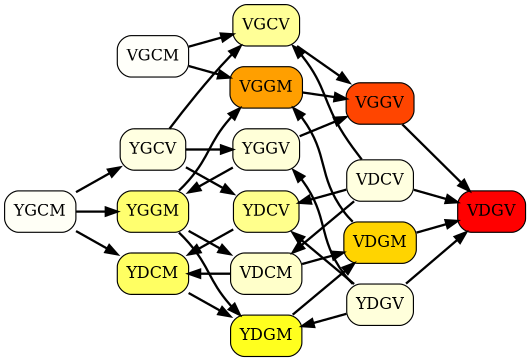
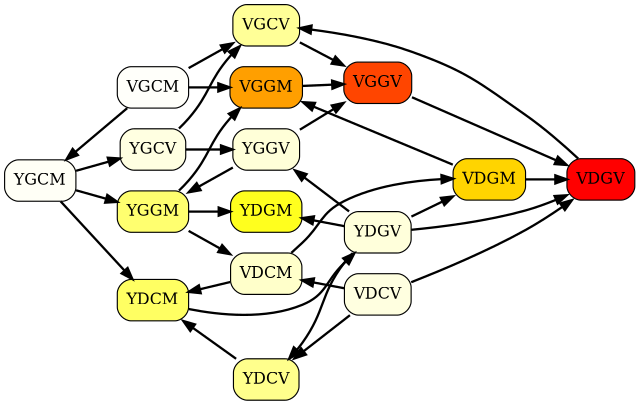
edge "VDCV" -> "VGCV": now "VDGV" -> "VGCV"
edge "VGCM" -> "YGCM": added
edge "YGCV" -> "YDCV": removed
edge "YDGM" -> "VDGM": now "YDGV" -> "VDGM"
edge "YDCM" -> "YDGM": now "YDCM" -> "YDGV"
